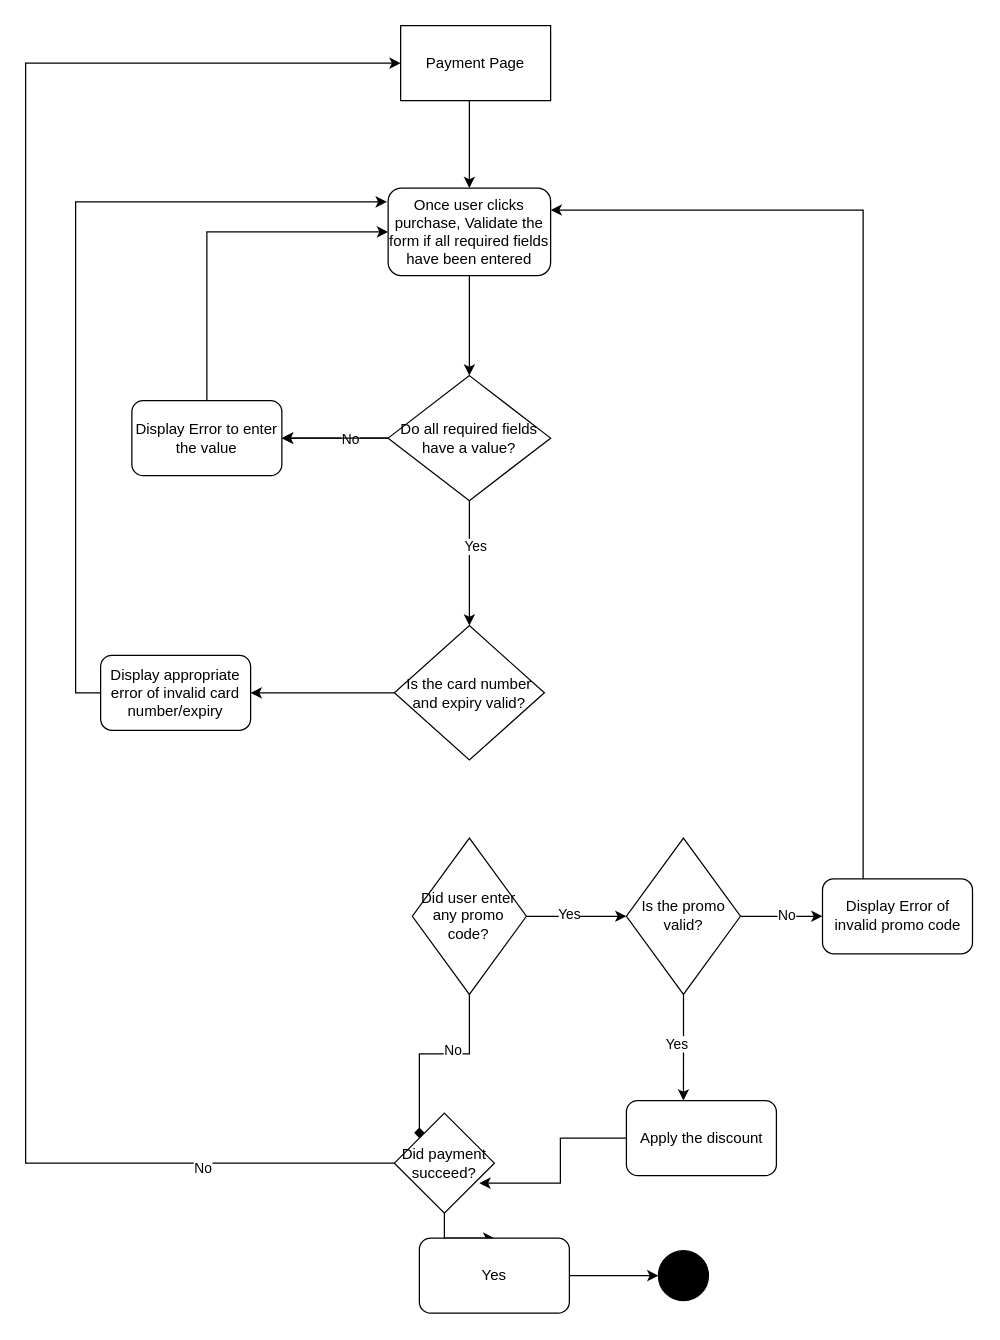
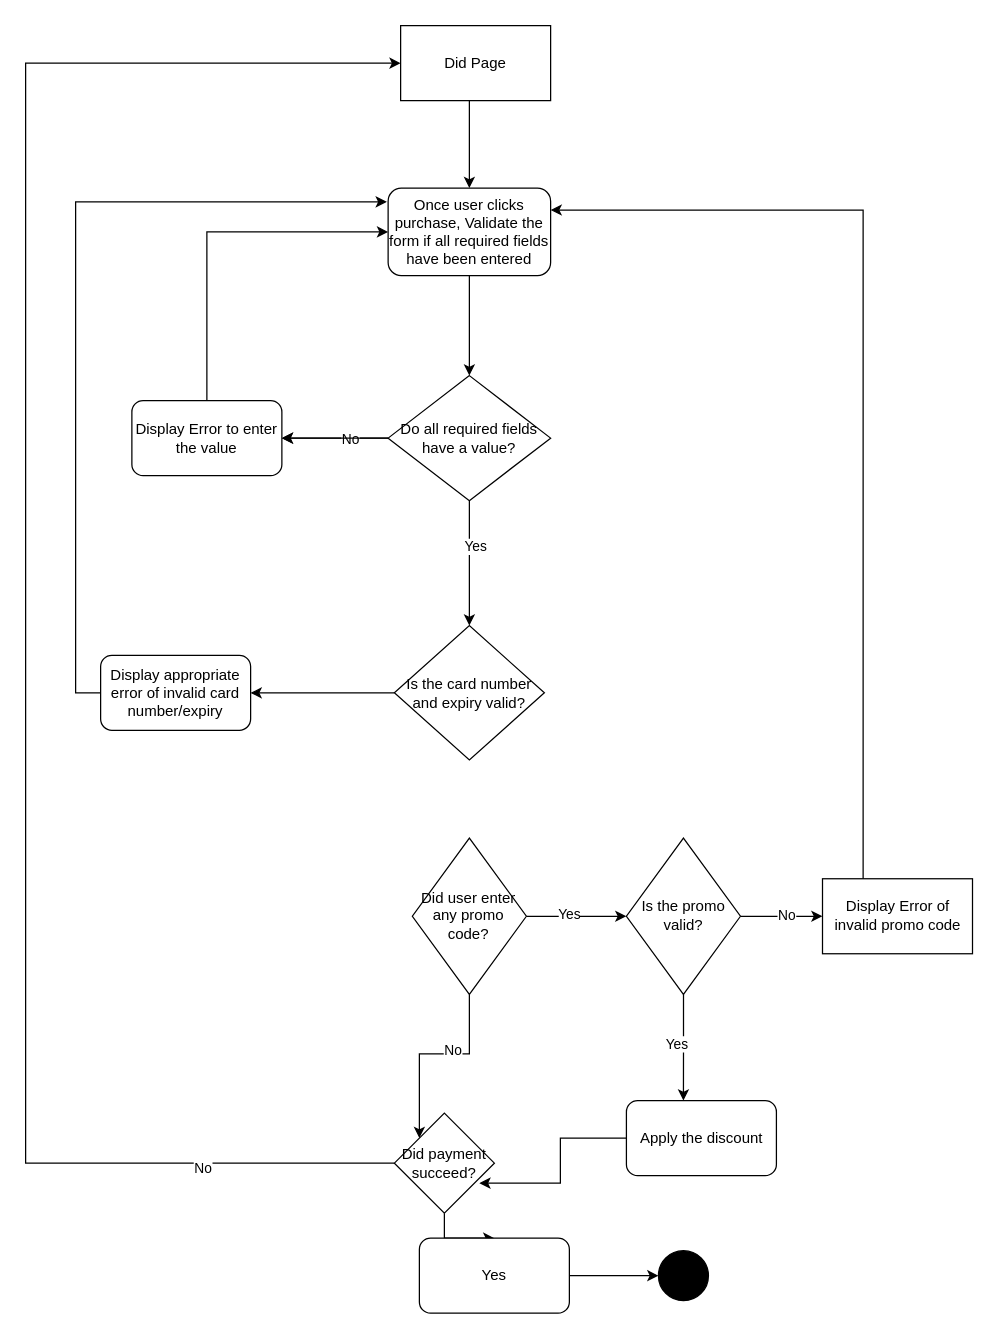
node "Payment Page": label "Payment Page" -> "Did Page"
node "Display Error of invalid promo code": shape rounded rectangle -> rectangle
edge "Did user enter any promo code?" -> "Did payment succeed?": arrowhead diamond -> classic
